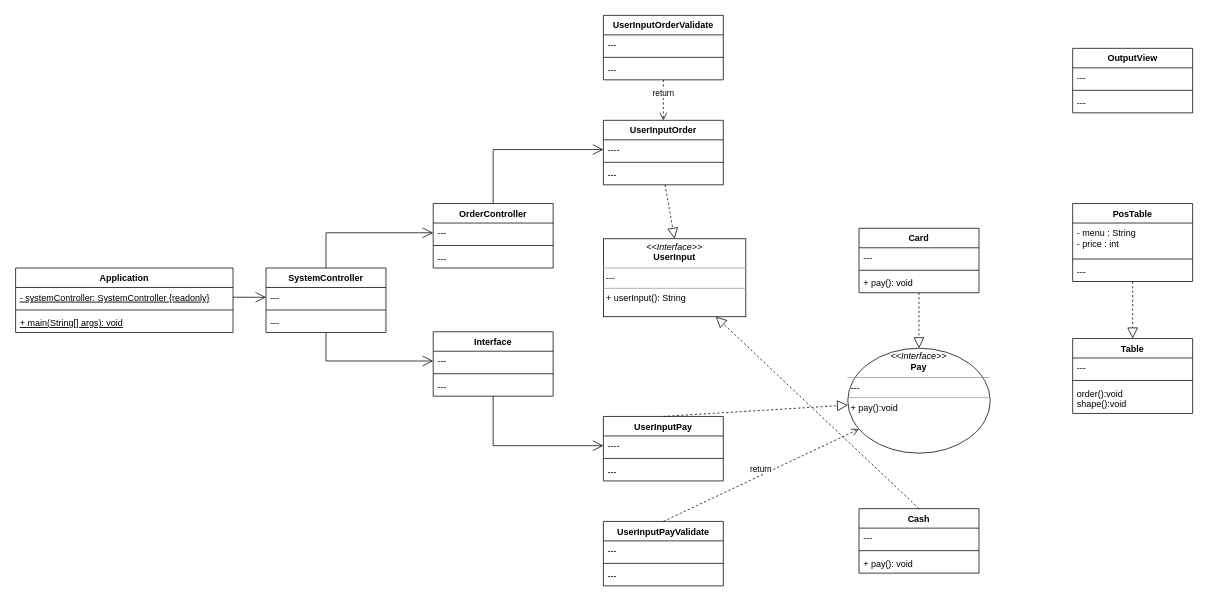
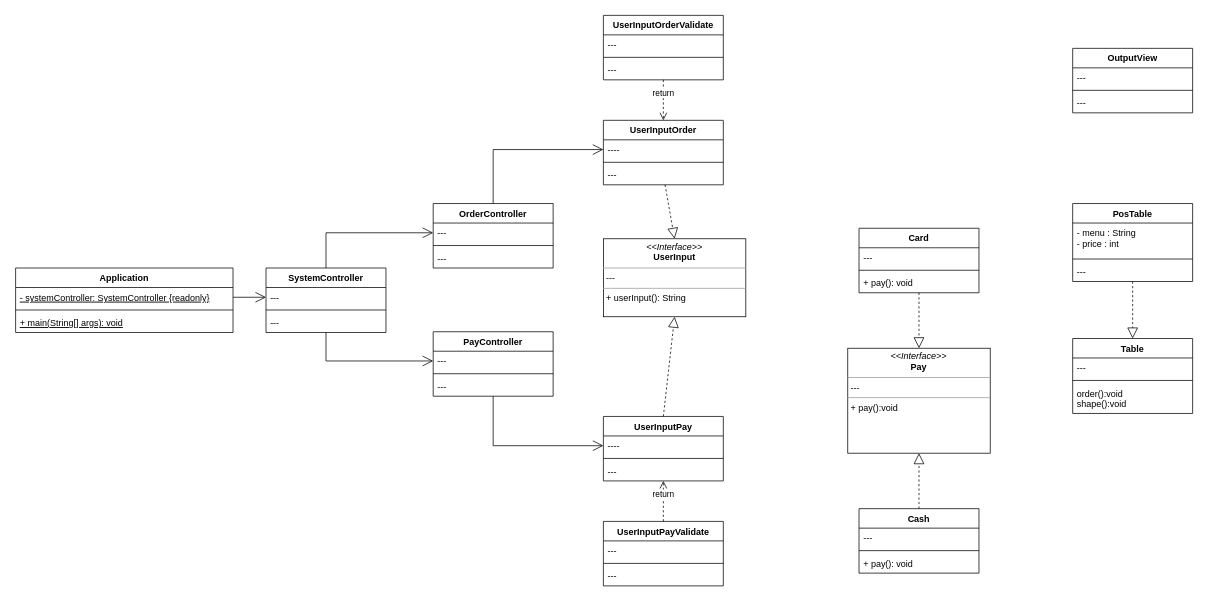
node "Interface": label "Interface" -> "PayController"
node "<<Interface>> Pay --- + pay():void": shape ellipse -> rectangle
edge "UserInputPay" -> "<<Interface>> Pay --- + pay():void": now "UserInputPay" -> "<<Interface>> UserInput --- + userInput(): String"
edge "Cash" -> "<<Interface>> UserInput --- + userInput(): String": now "Cash" -> "<<Interface>> Pay --- + pay():void"
edge "UserInputPayValidate" -> "<<Interface>> Pay --- + pay():void": now "UserInputPayValidate" -> "UserInputPay"
